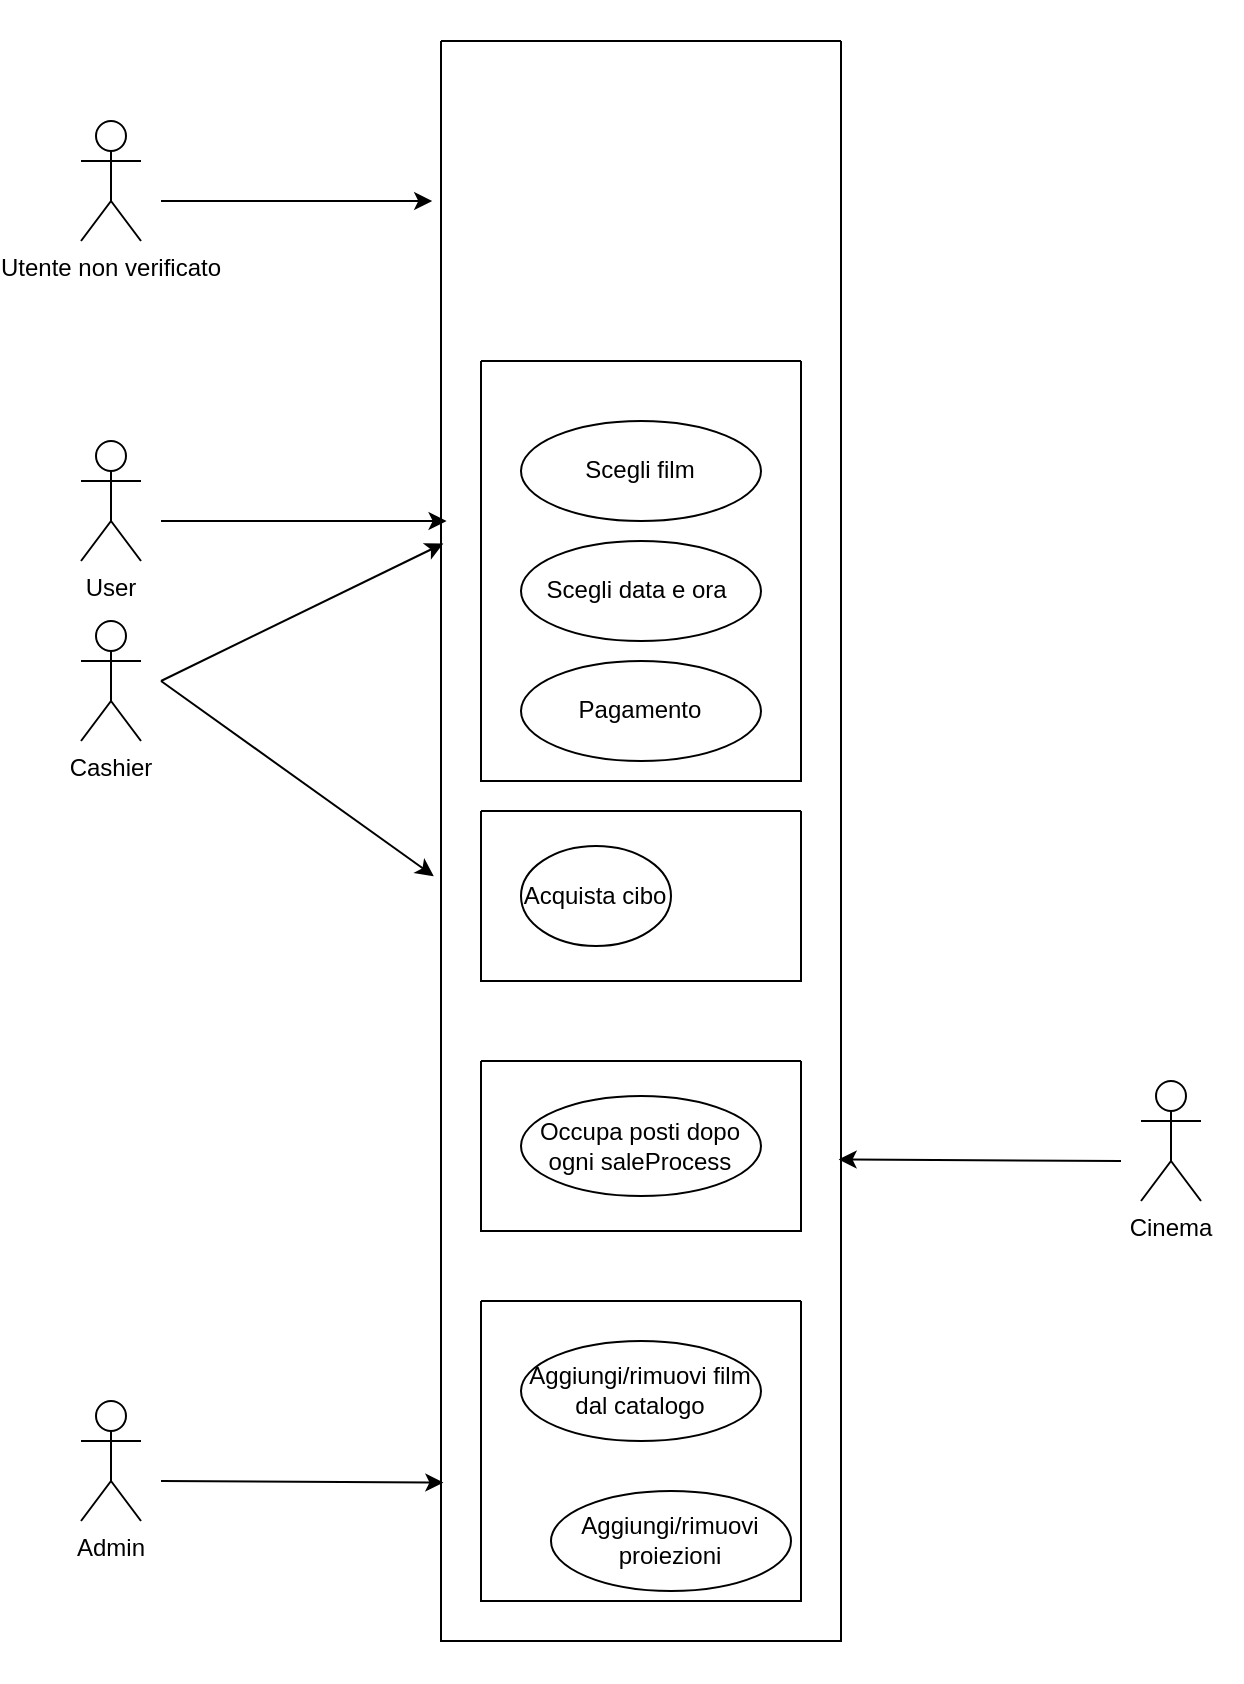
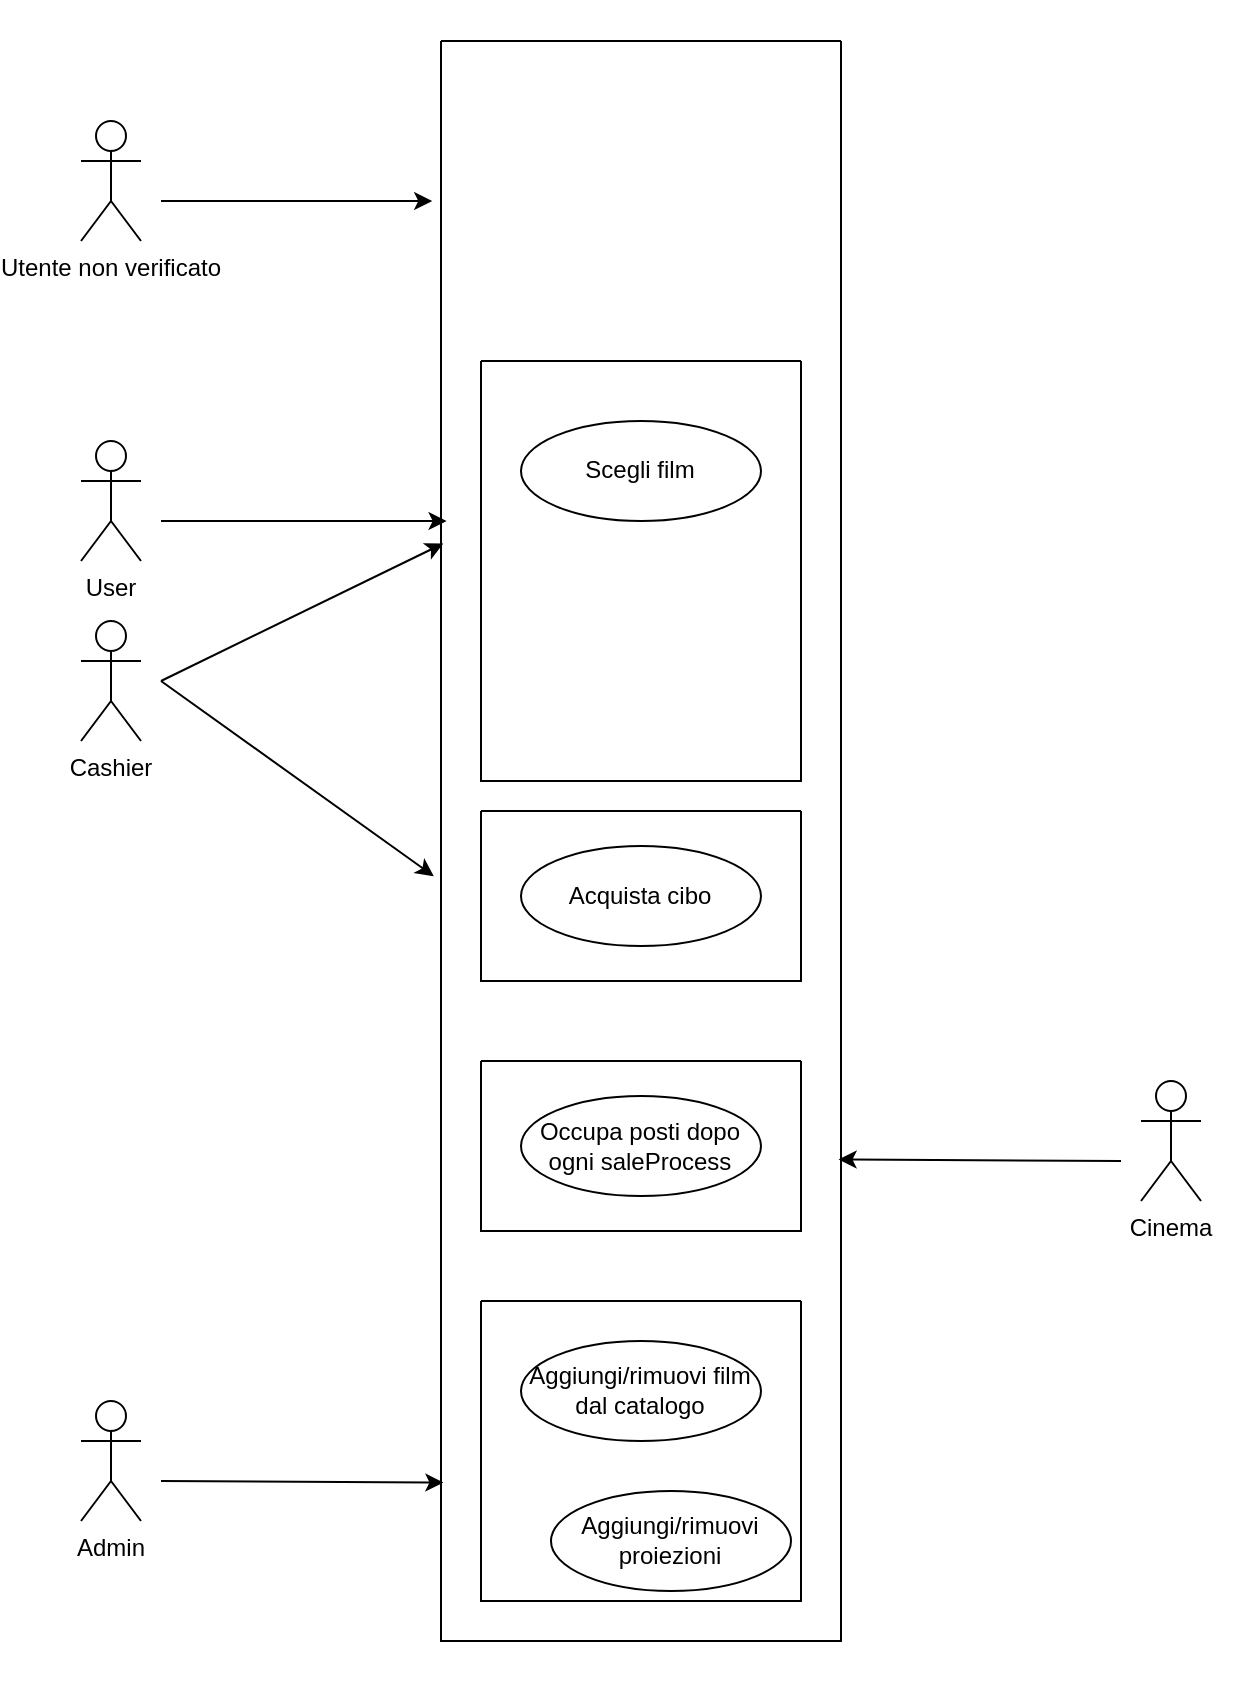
node "Scegli data e ora": removed
node "Pagamento": removed
node "Acquista cibo": size 150x100 -> 240x100
